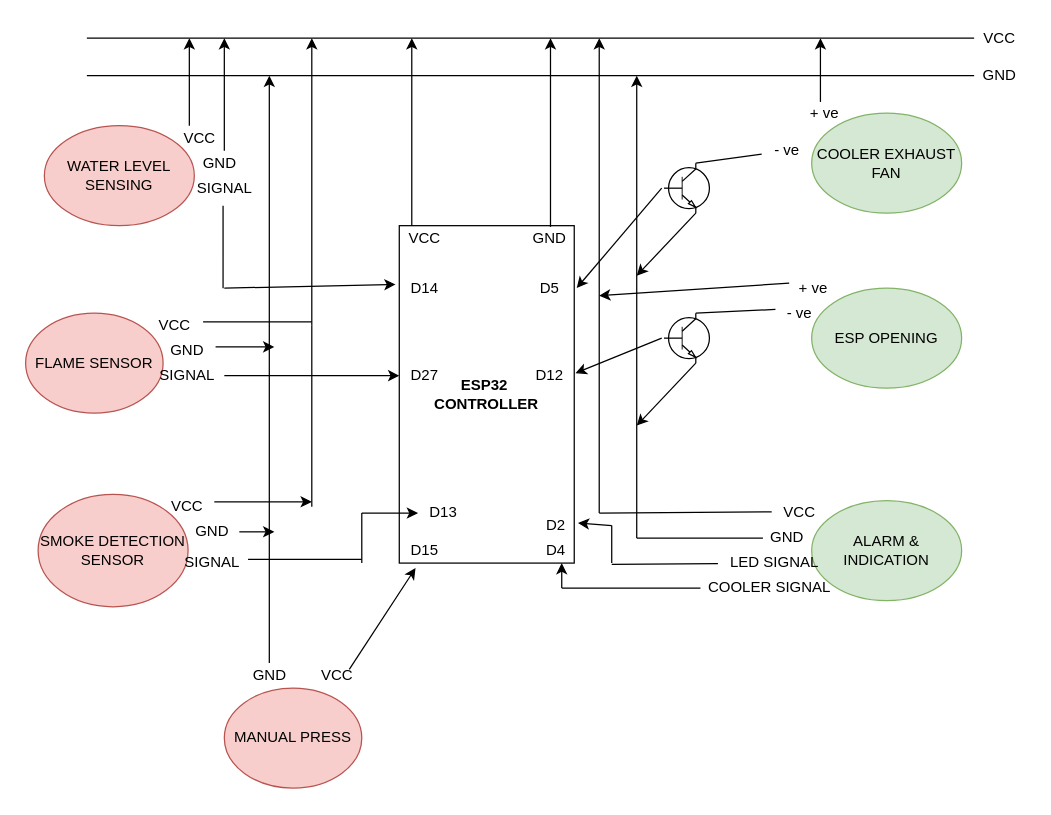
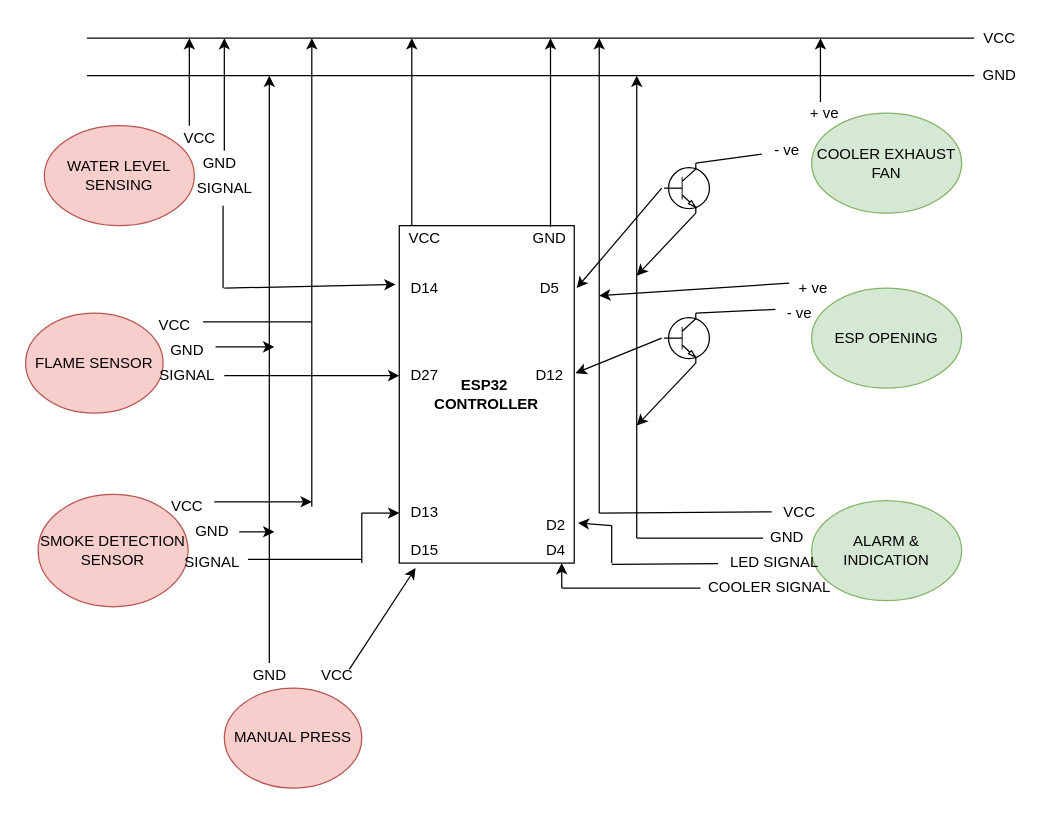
node "D13": moved (443, 513) -> (424, 513)
